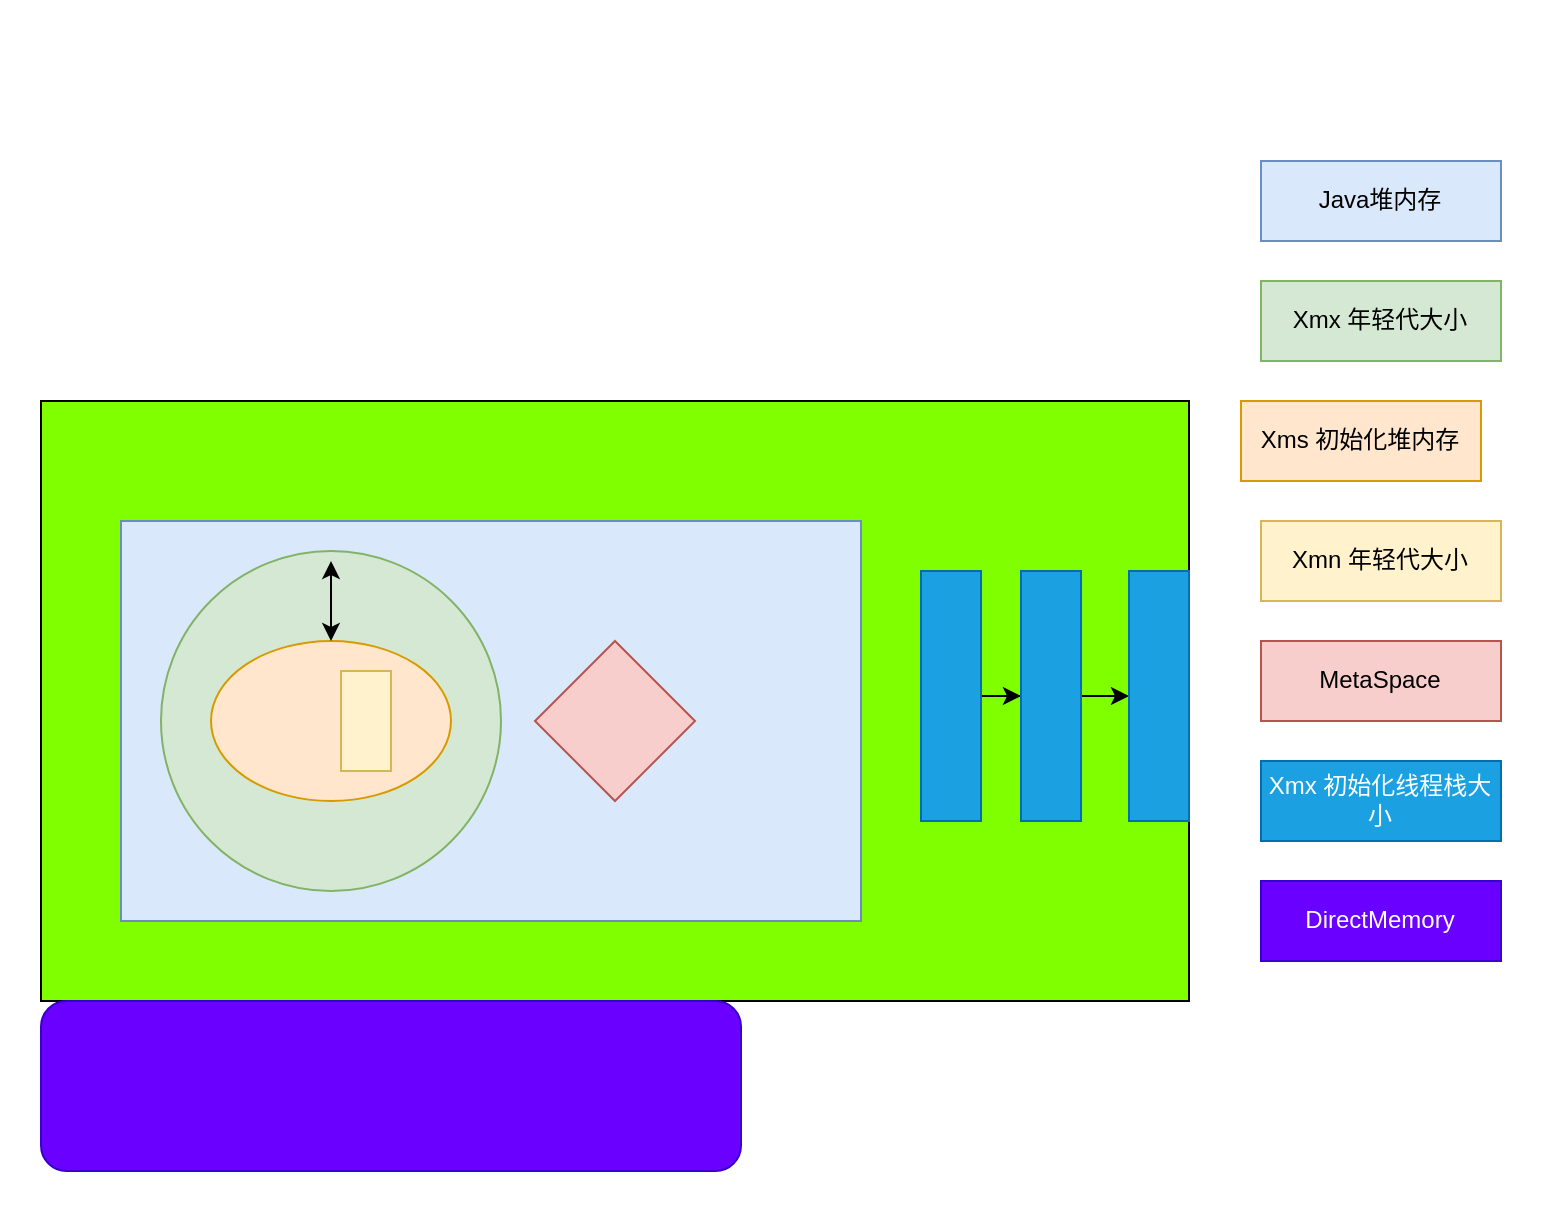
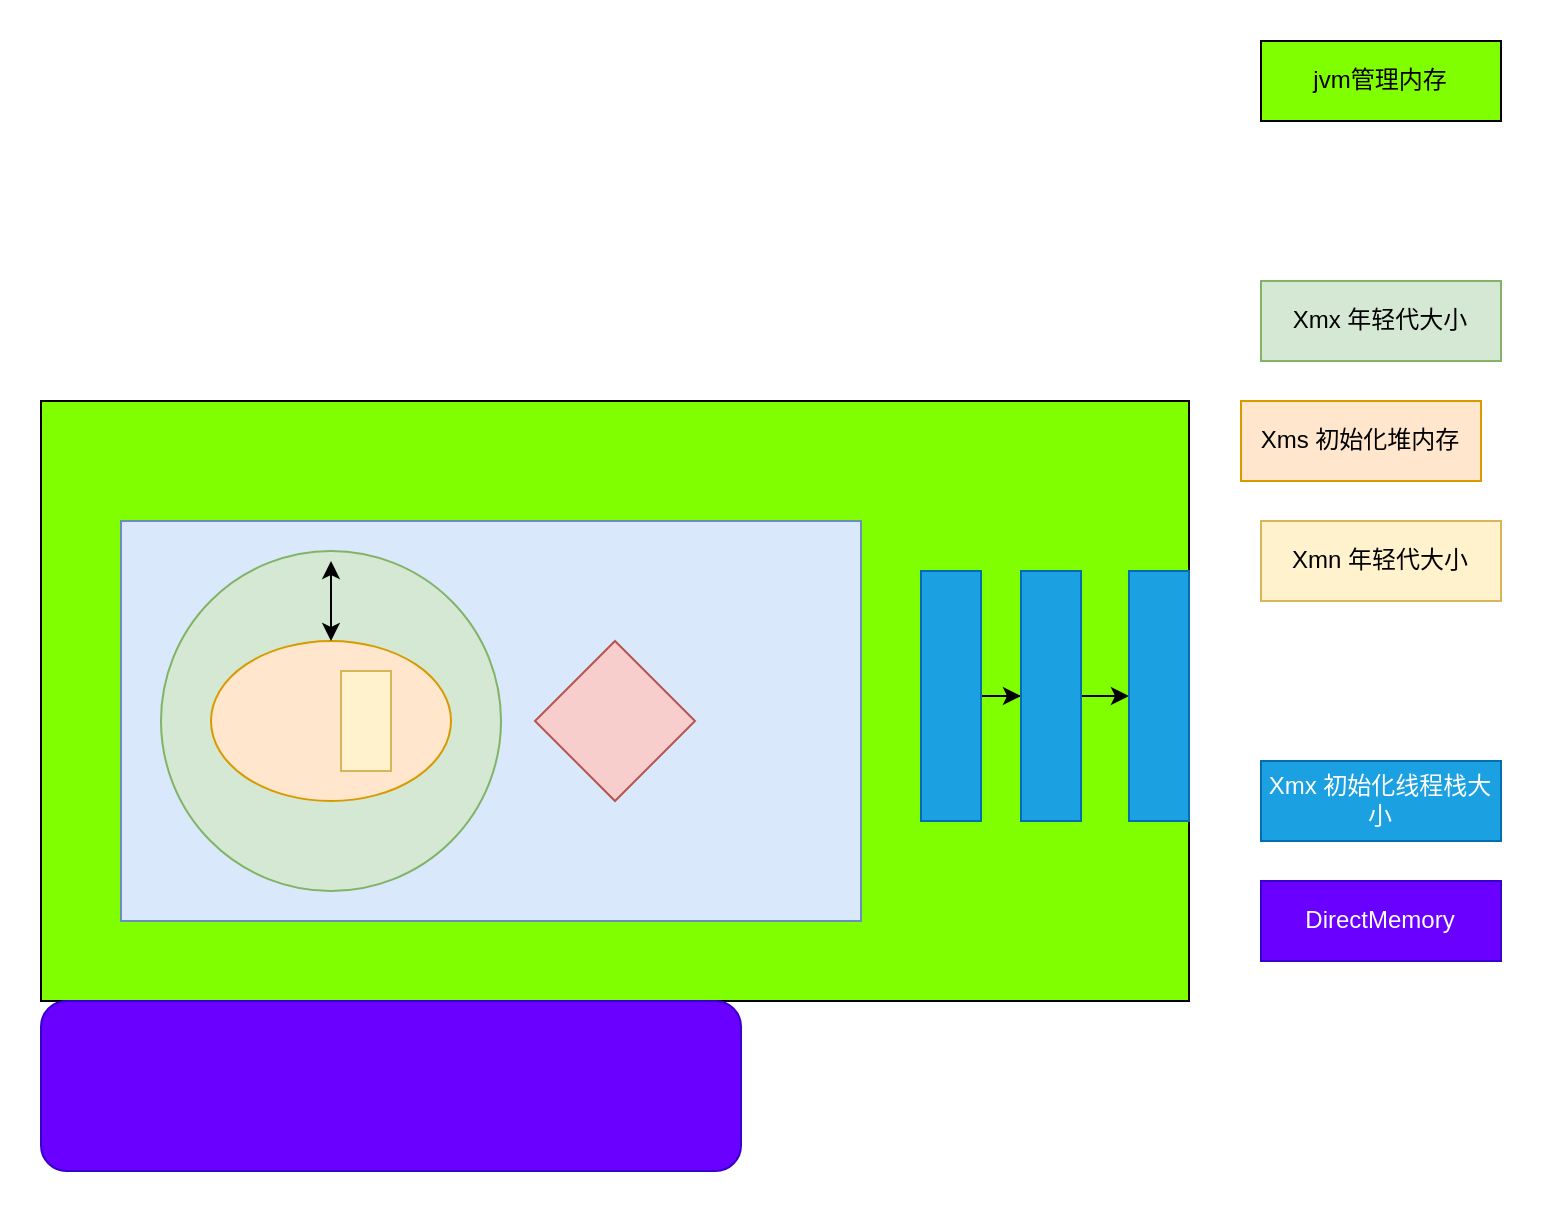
node "jvm管理内存": added
node "Java堆内存": removed
node "MetaSpace": removed
